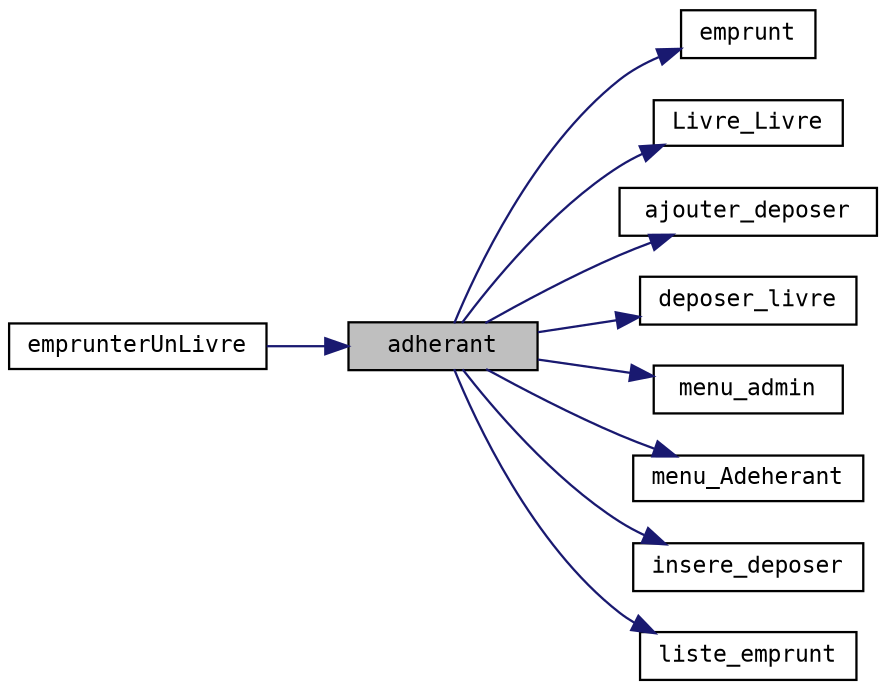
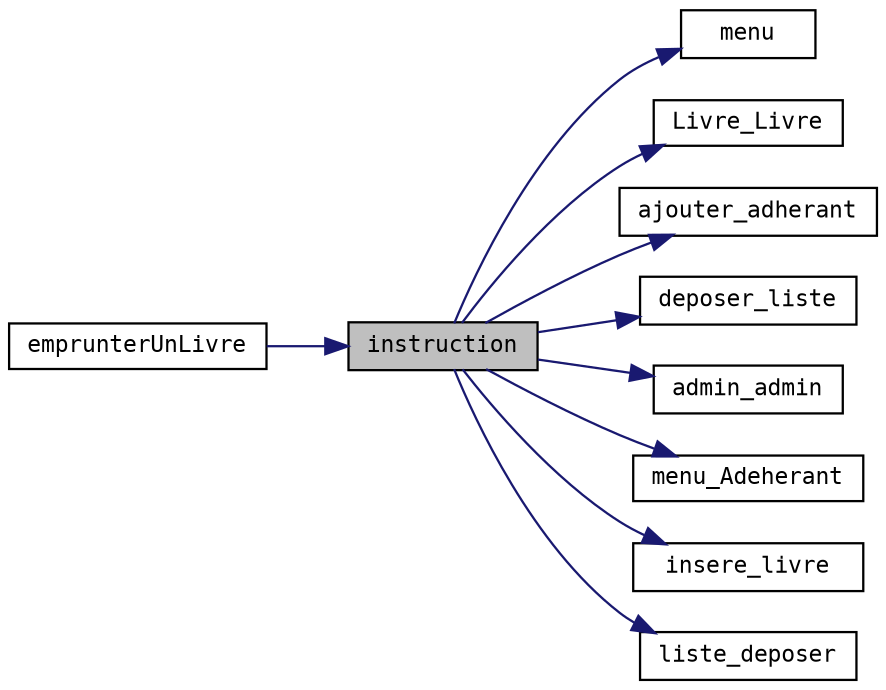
node "emprunt": label "emprunt" -> "menu"
node "ajouter_deposer": label "ajouter_deposer" -> "ajouter_adherant"
node "deposer_livre": label "deposer_livre" -> "deposer_liste"
node "adherant": label "adherant" -> "instruction"
node "menu_admin": label "menu_admin" -> "admin_admin"
node "insere_deposer": label "insere_deposer" -> "insere_livre"
node "liste_emprunt": label "liste_emprunt" -> "liste_deposer"
